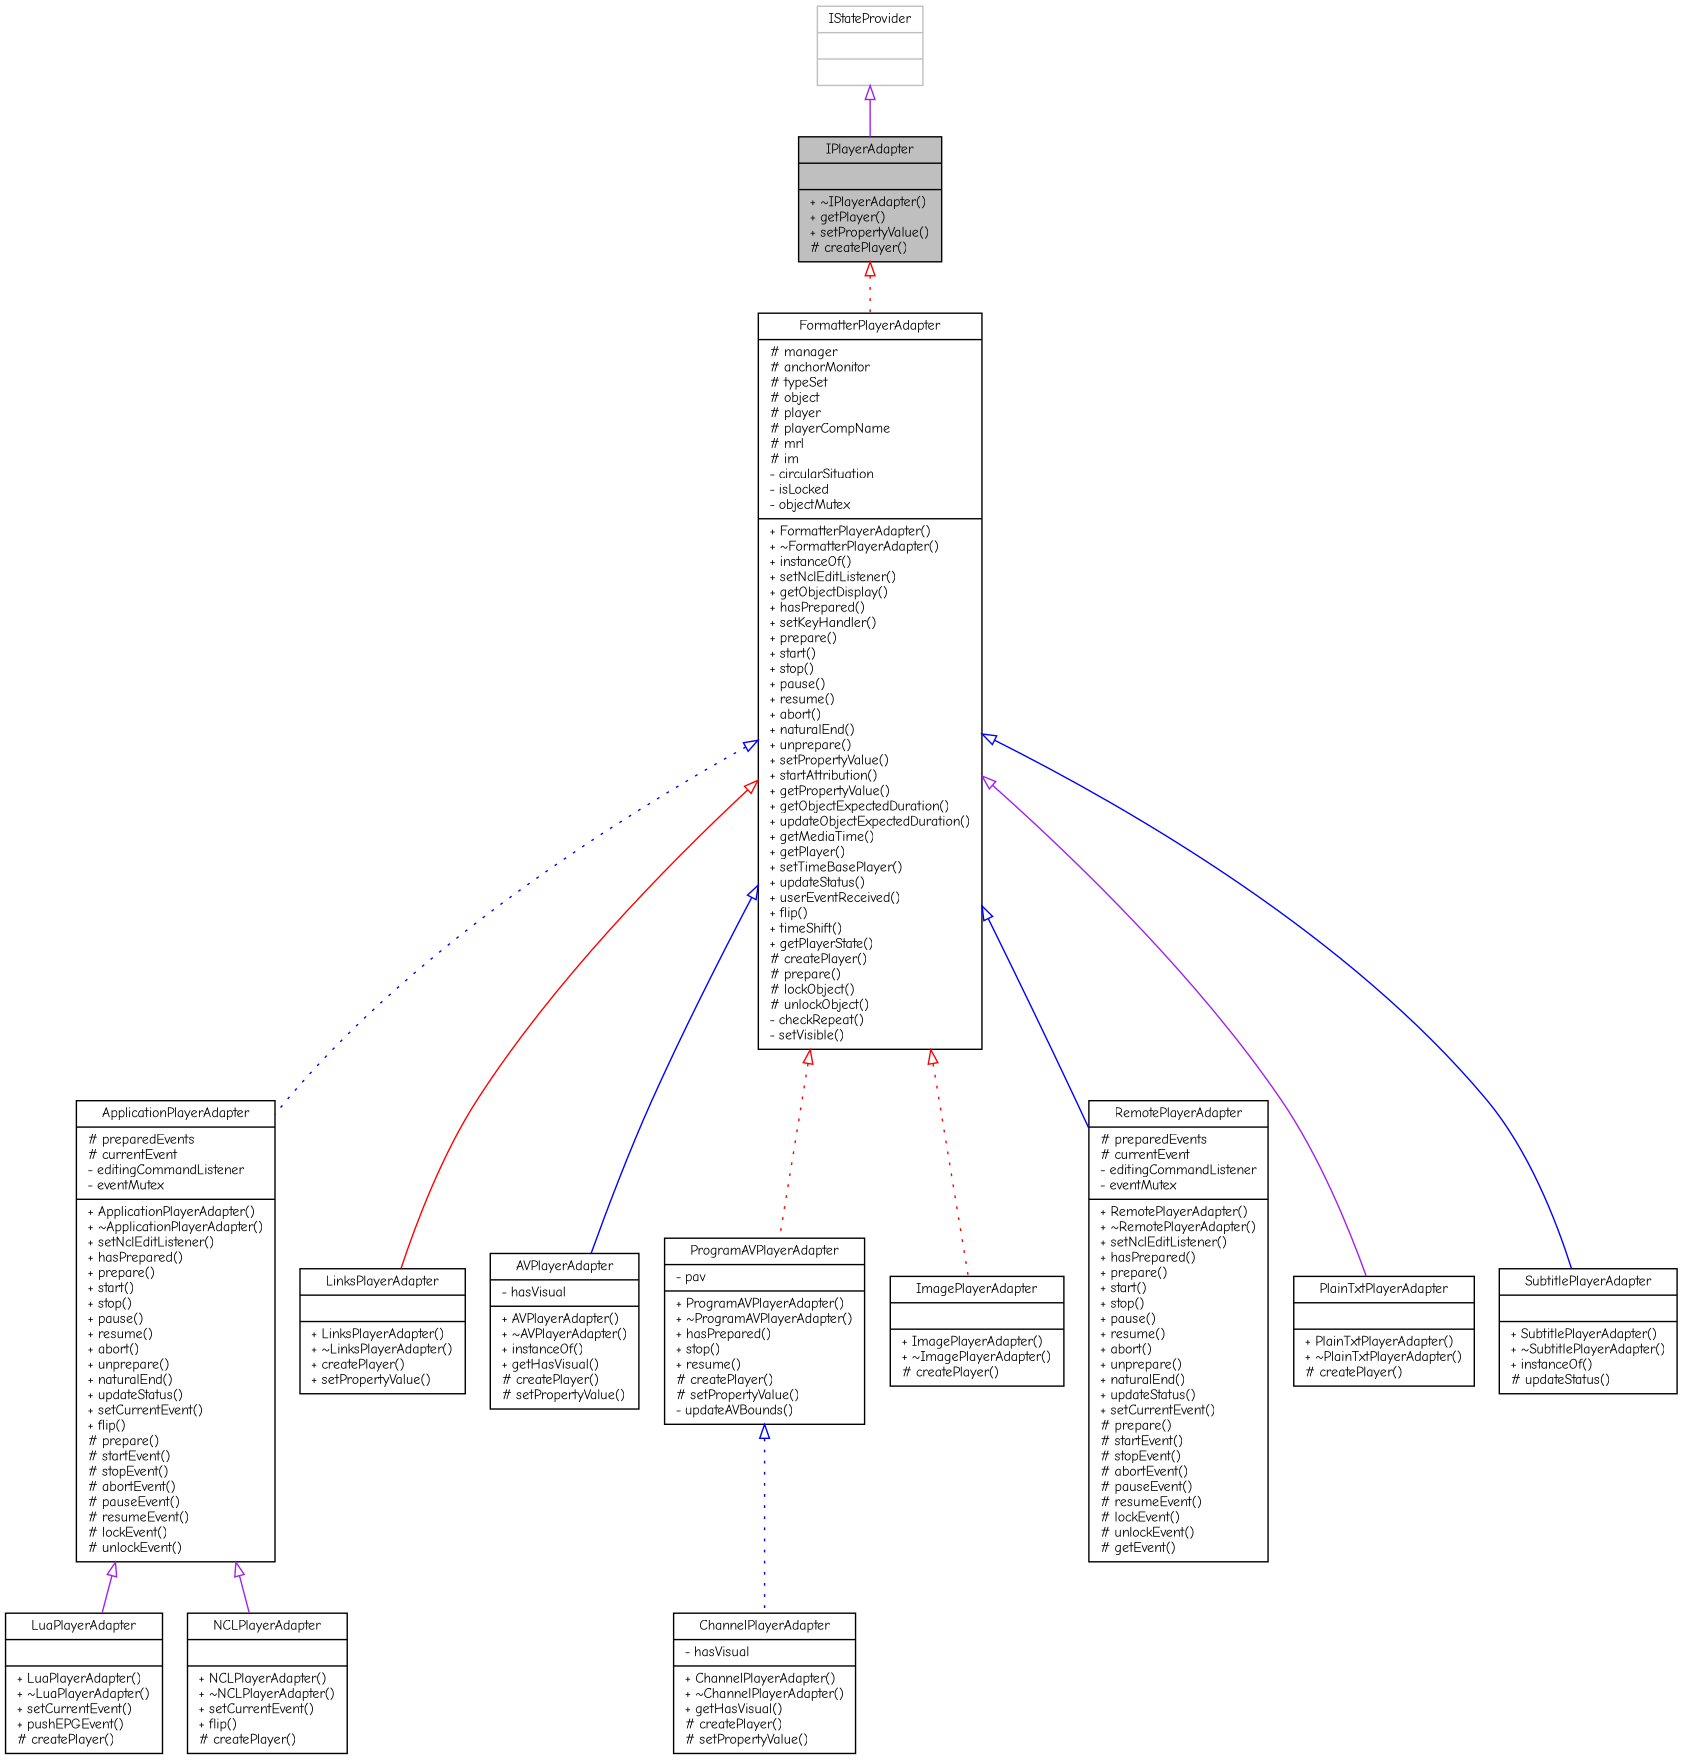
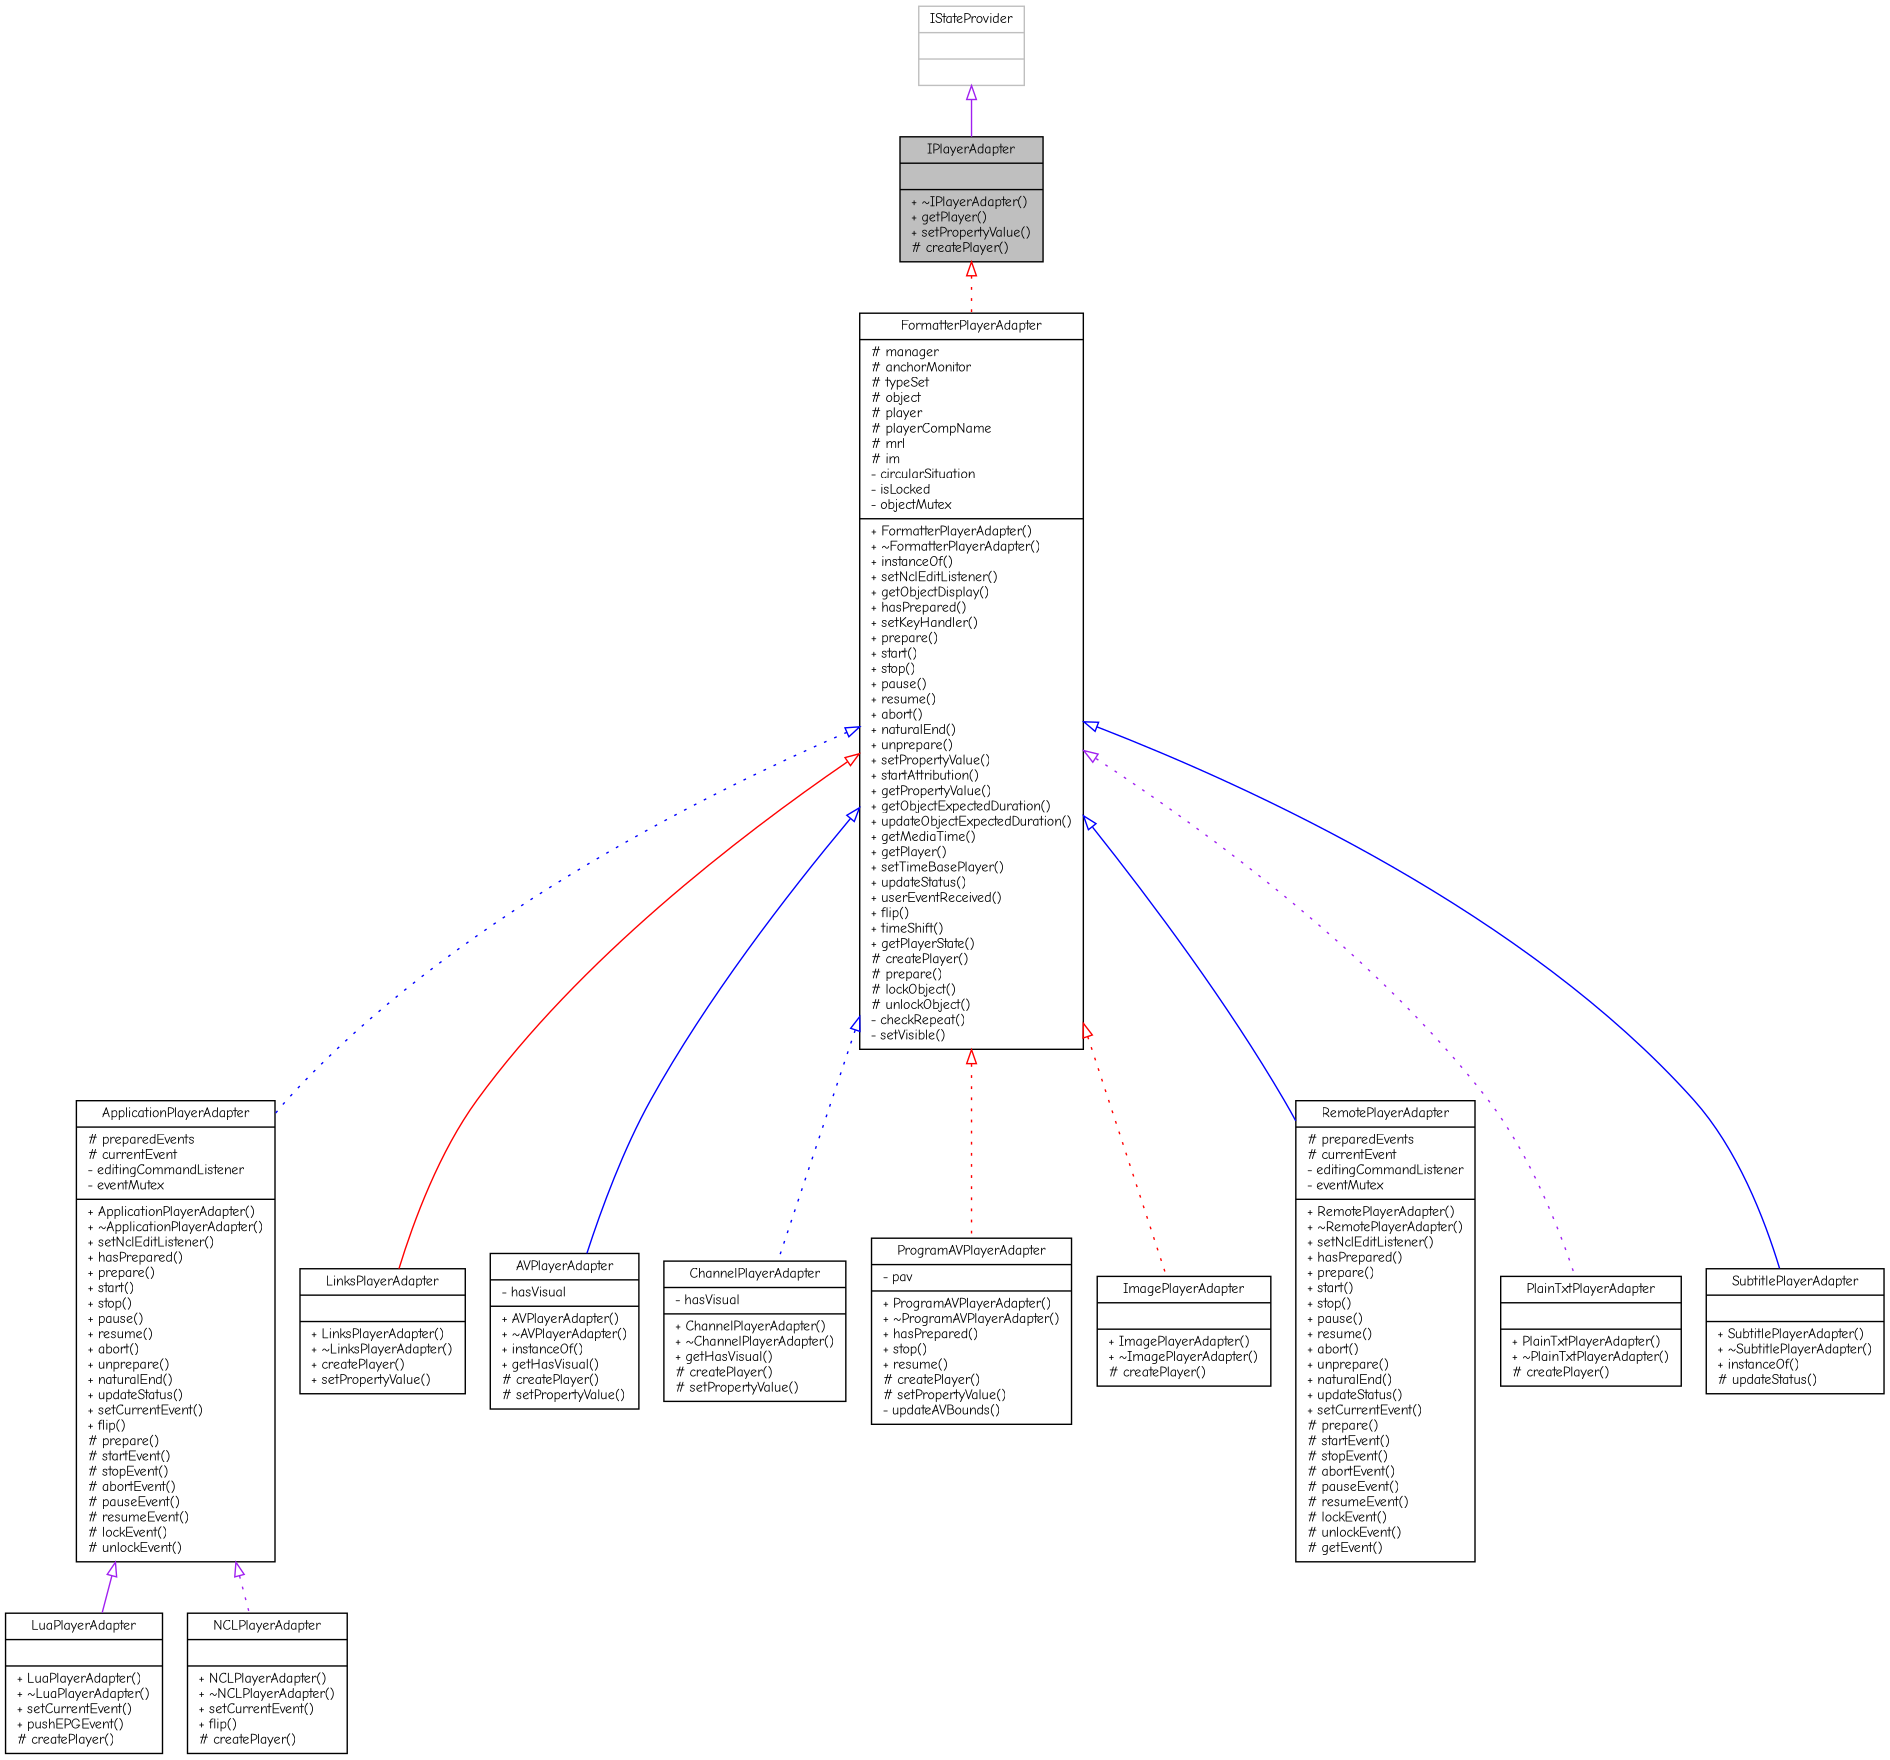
edge "PlainTxtPlayerAdapter" -> "FormatterPlayerAdapter": style solid -> dotted
edge "ChannelPlayerAdapter" -> "ProgramAVPlayerAdapter": now "ChannelPlayerAdapter" -> "FormatterPlayerAdapter"
edge "NCLPlayerAdapter" -> "ApplicationPlayerAdapter": style solid -> dotted
